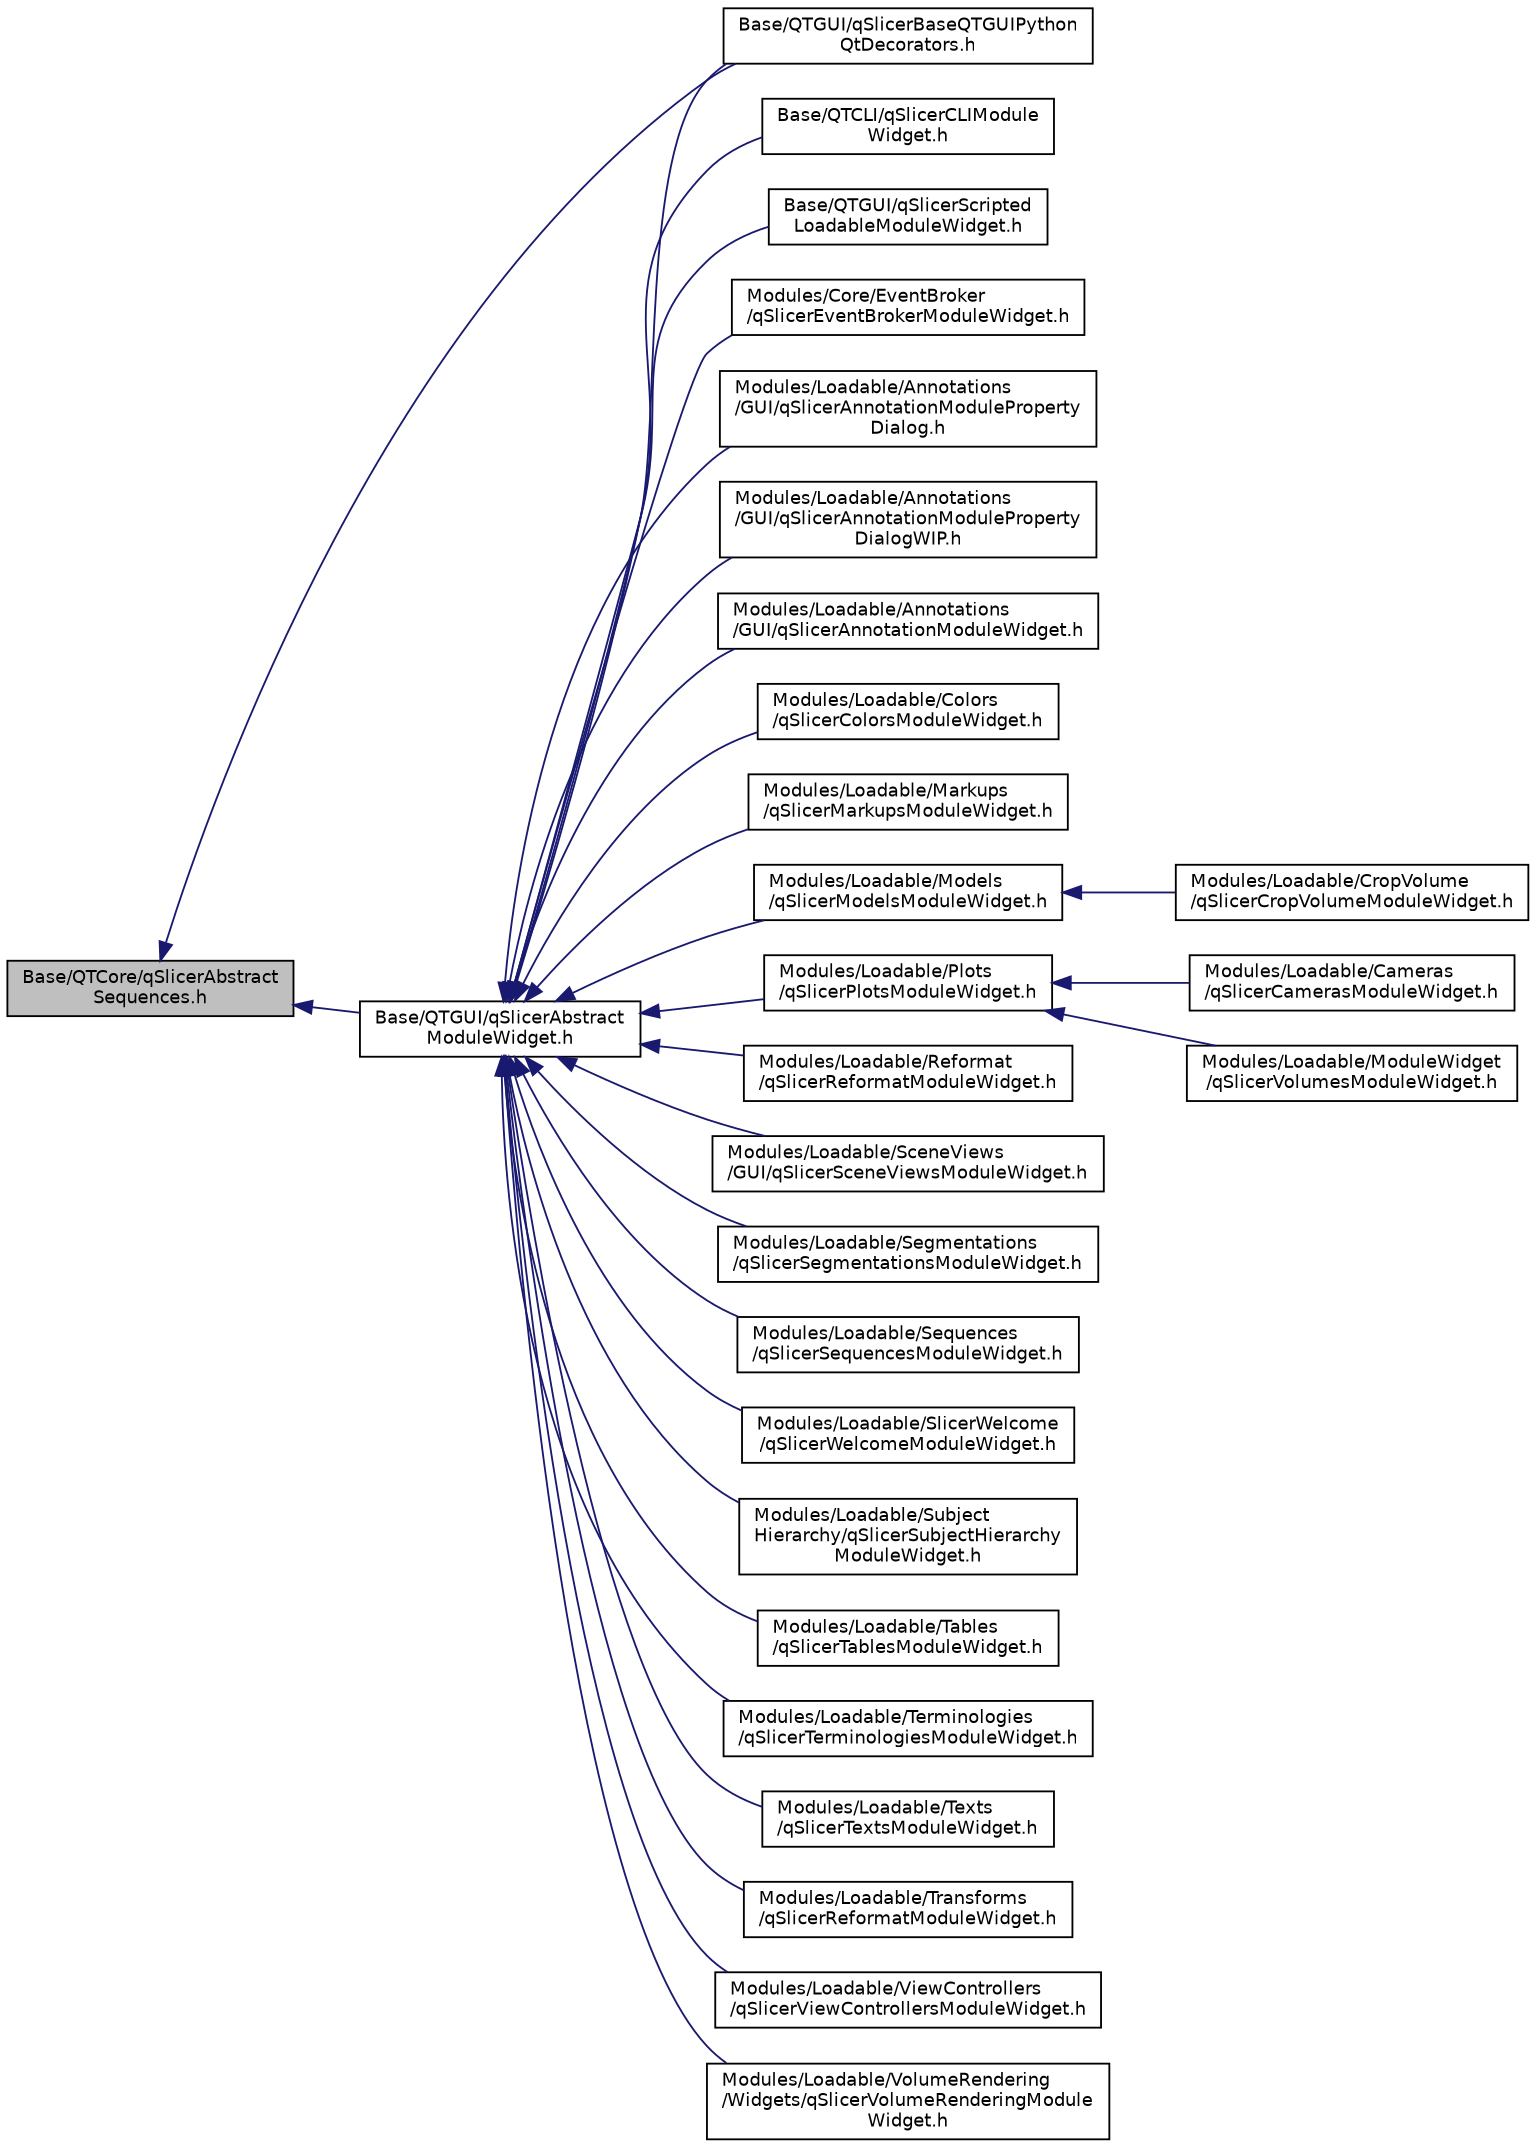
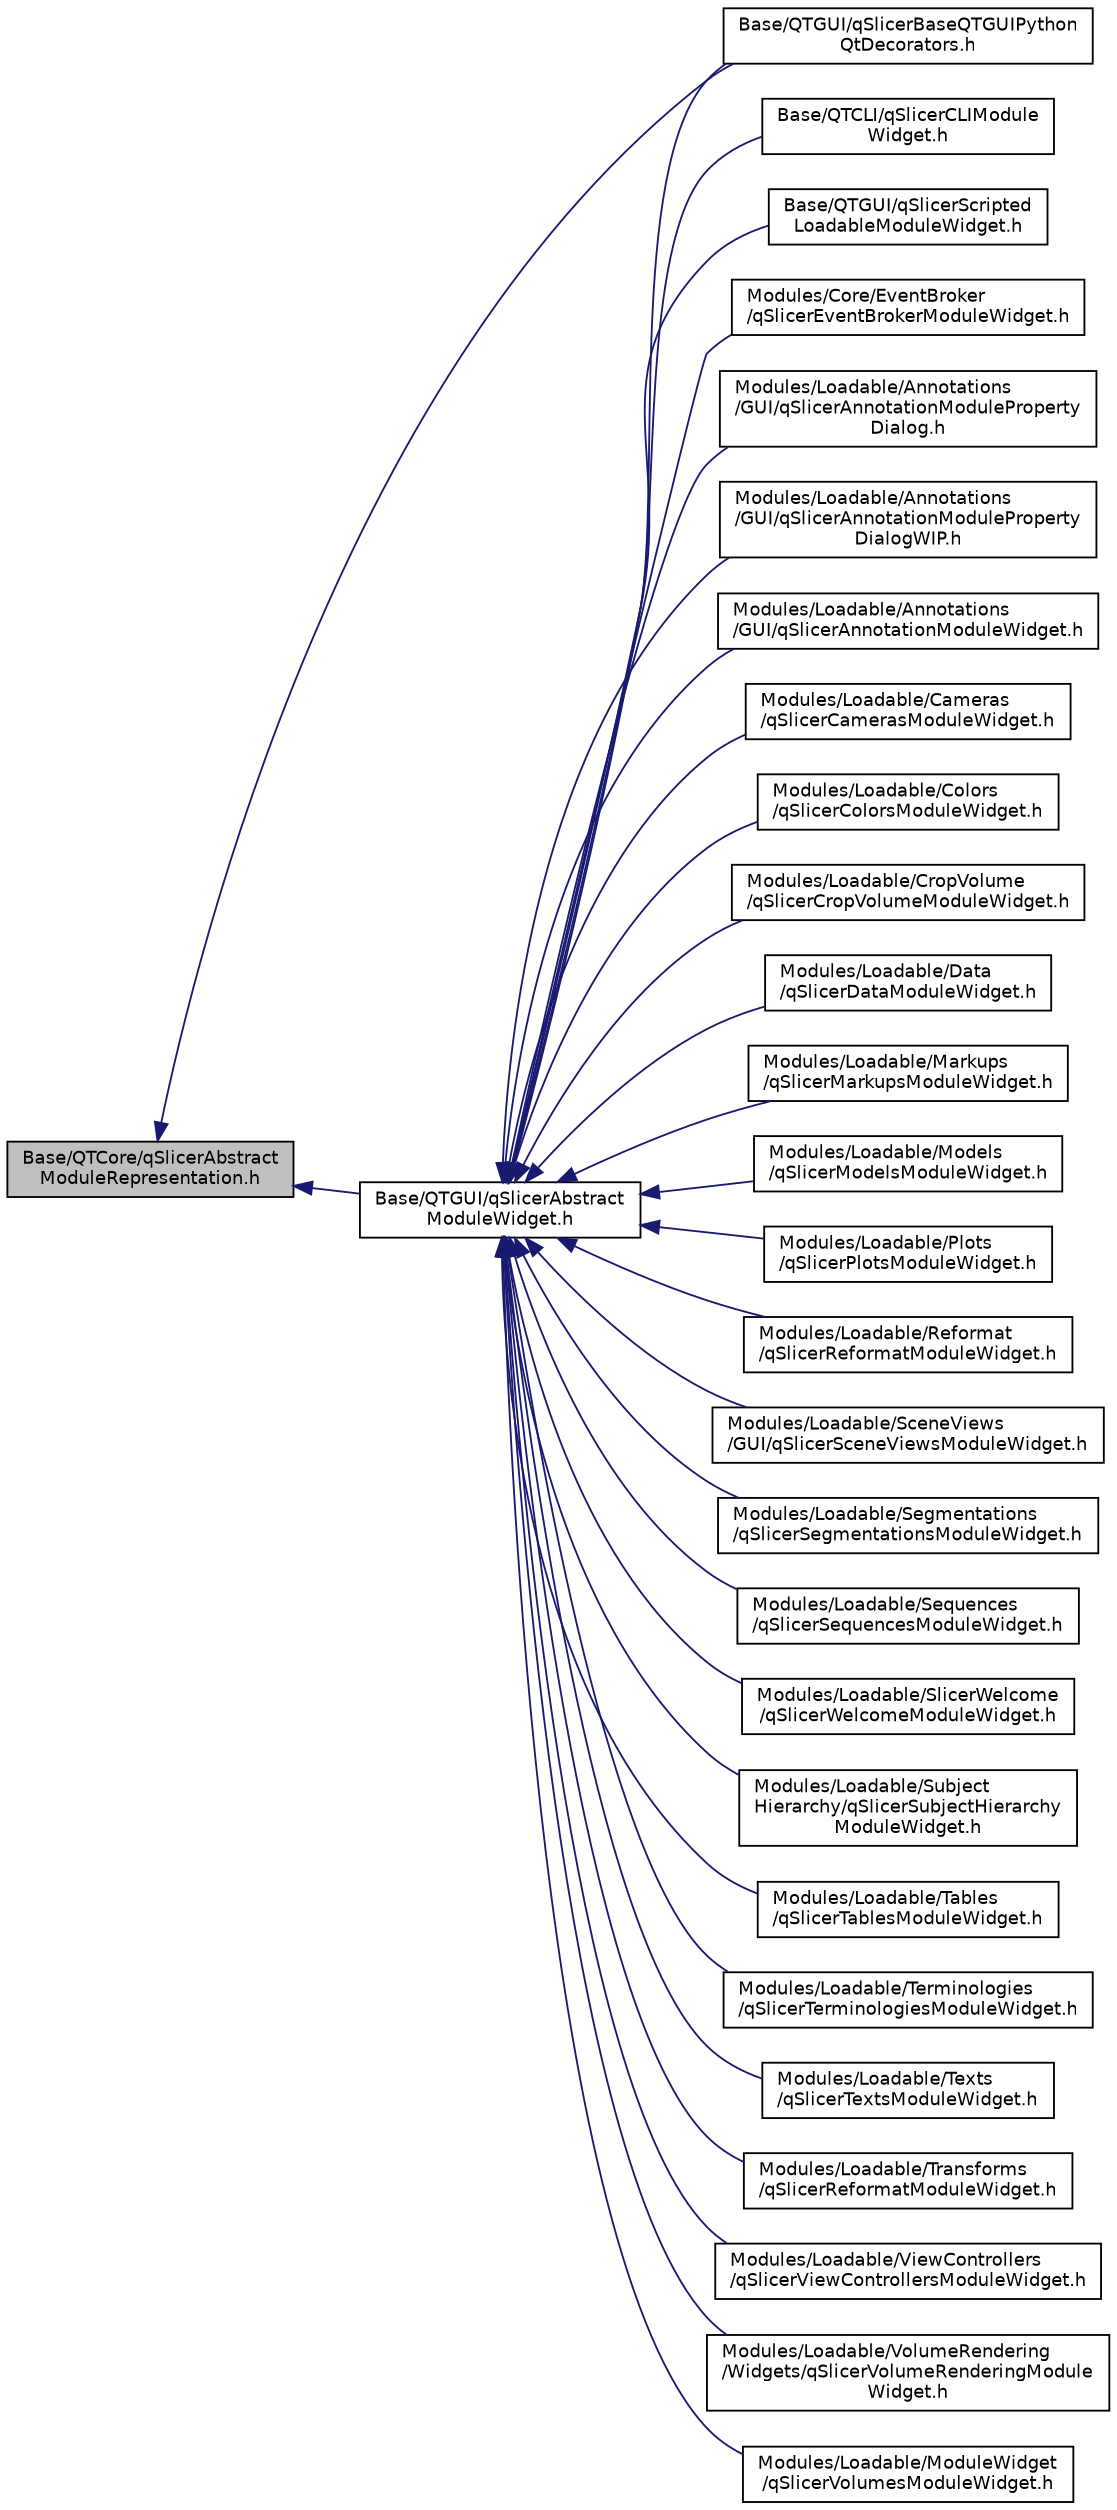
edge "Modules/Loadable/CropVolume /qSlicerCropVolumeModuleWidget.h" -> "Modules/Loadable/Models /qSlicerModelsModuleWidget.h": now "Modules/Loadable/CropVolume /qSlicerCropVolumeModuleWidget.h" -> "Base/QTGUI/qSlicerAbstract ModuleWidget.h"
node "Modules/Loadable/Data /qSlicerDataModuleWidget.h": added
edge "Modules/Loadable/Cameras /qSlicerCamerasModuleWidget.h" -> "Modules/Loadable/Plots /qSlicerPlotsModuleWidget.h": now "Modules/Loadable/Cameras /qSlicerCamerasModuleWidget.h" -> "Base/QTGUI/qSlicerAbstract ModuleWidget.h"
node "Base/QTCore/qSlicerAbstract Sequences.h": label "Base/QTCore/qSlicerAbstract Sequences.h" -> "Base/QTCore/qSlicerAbstract ModuleRepresentation.h"
edge "Modules/Loadable/ModuleWidget /qSlicerVolumesModuleWidget.h" -> "Modules/Loadable/Plots /qSlicerPlotsModuleWidget.h": now "Modules/Loadable/ModuleWidget /qSlicerVolumesModuleWidget.h" -> "Base/QTGUI/qSlicerAbstract ModuleWidget.h"
